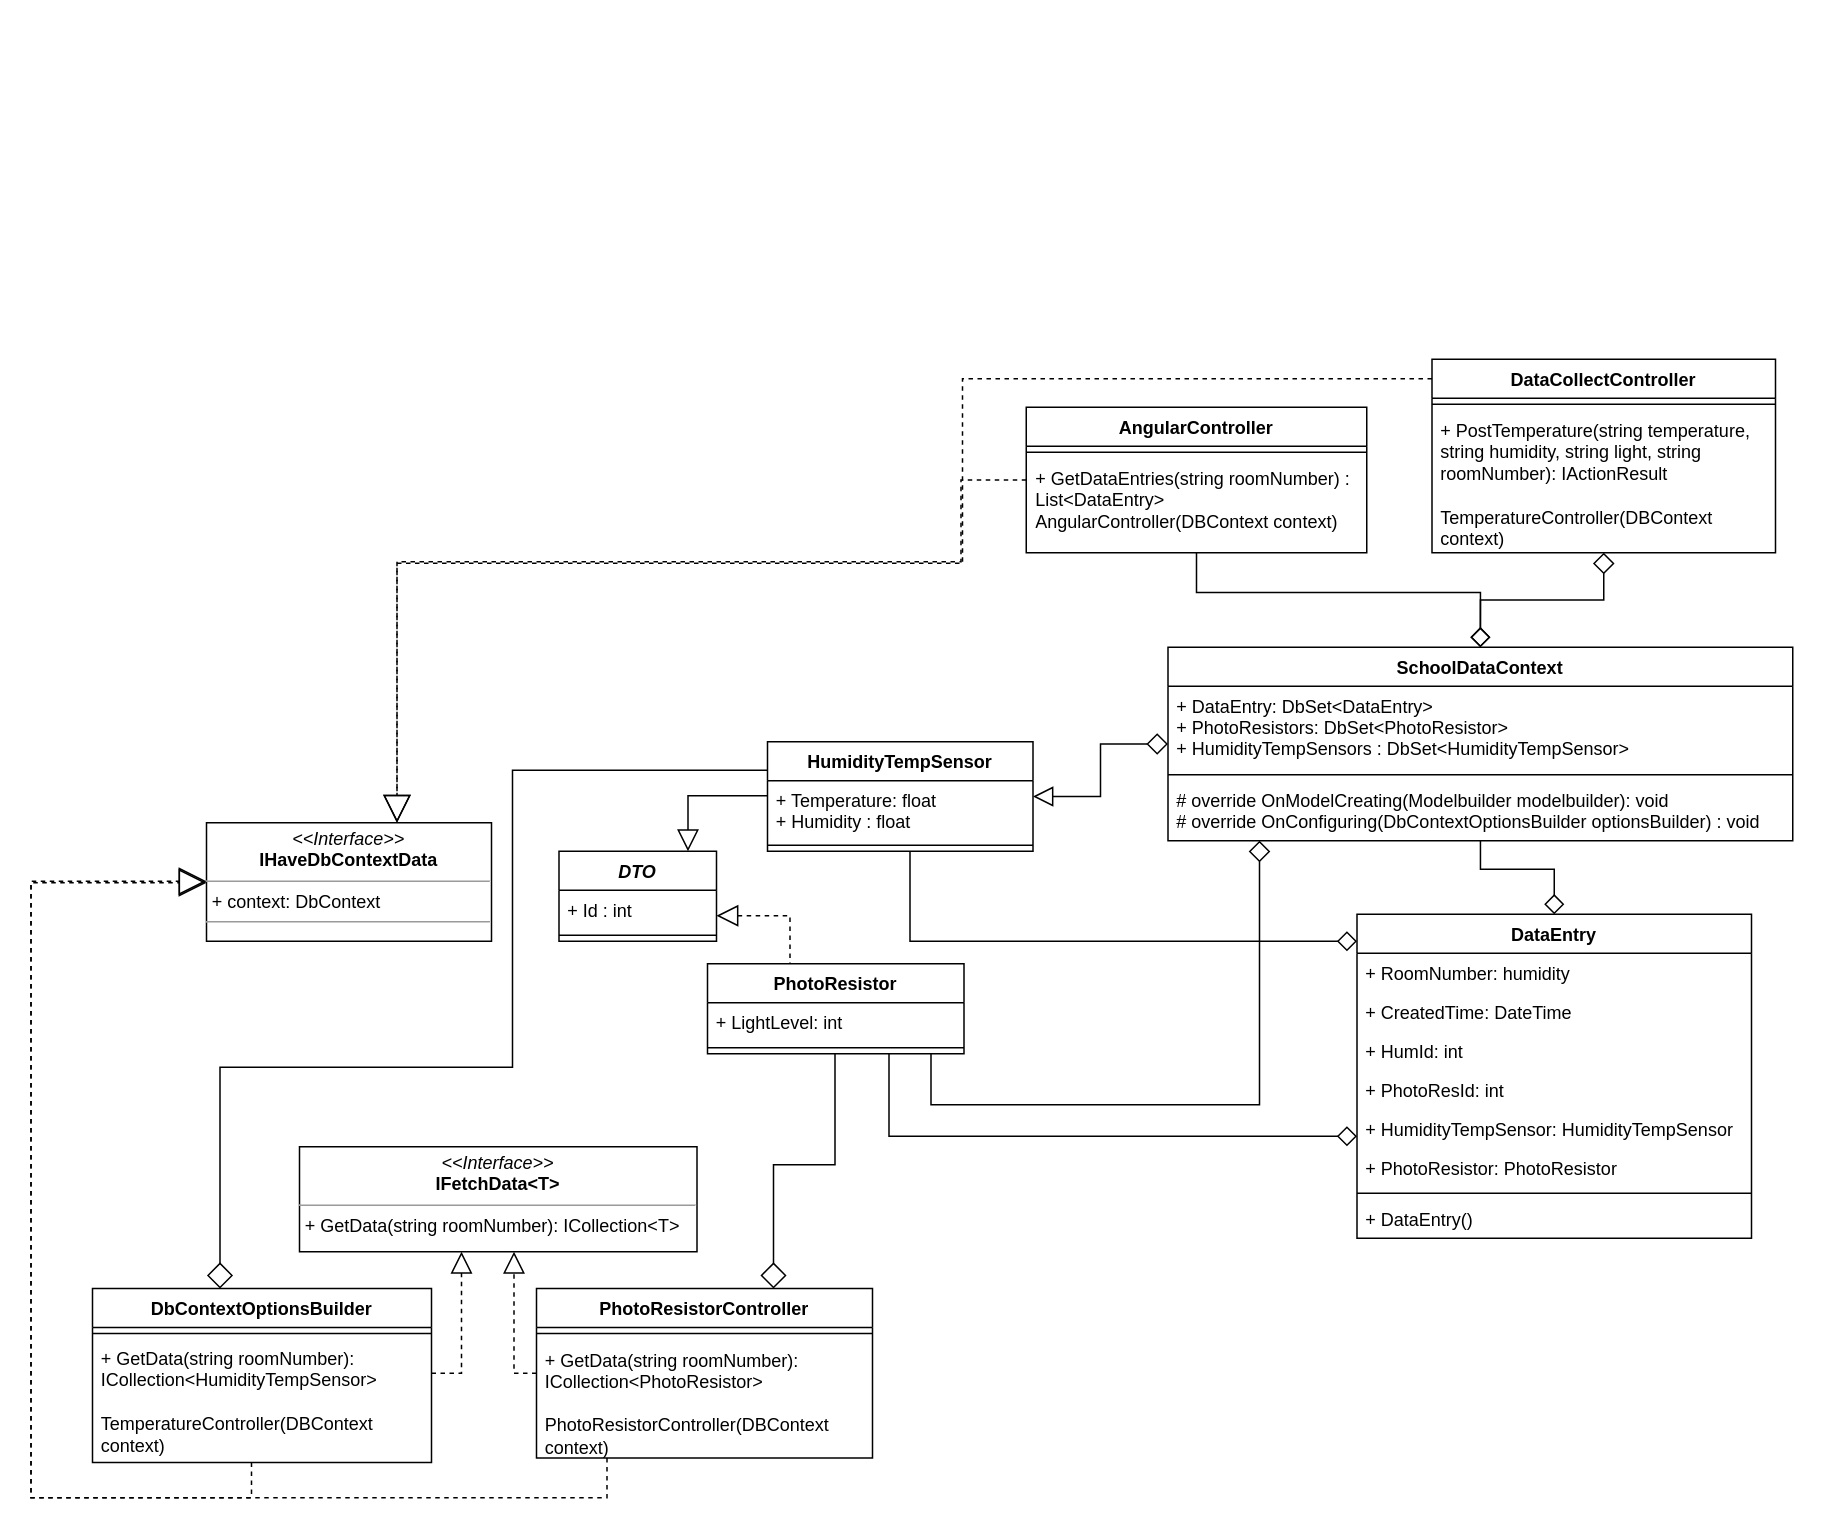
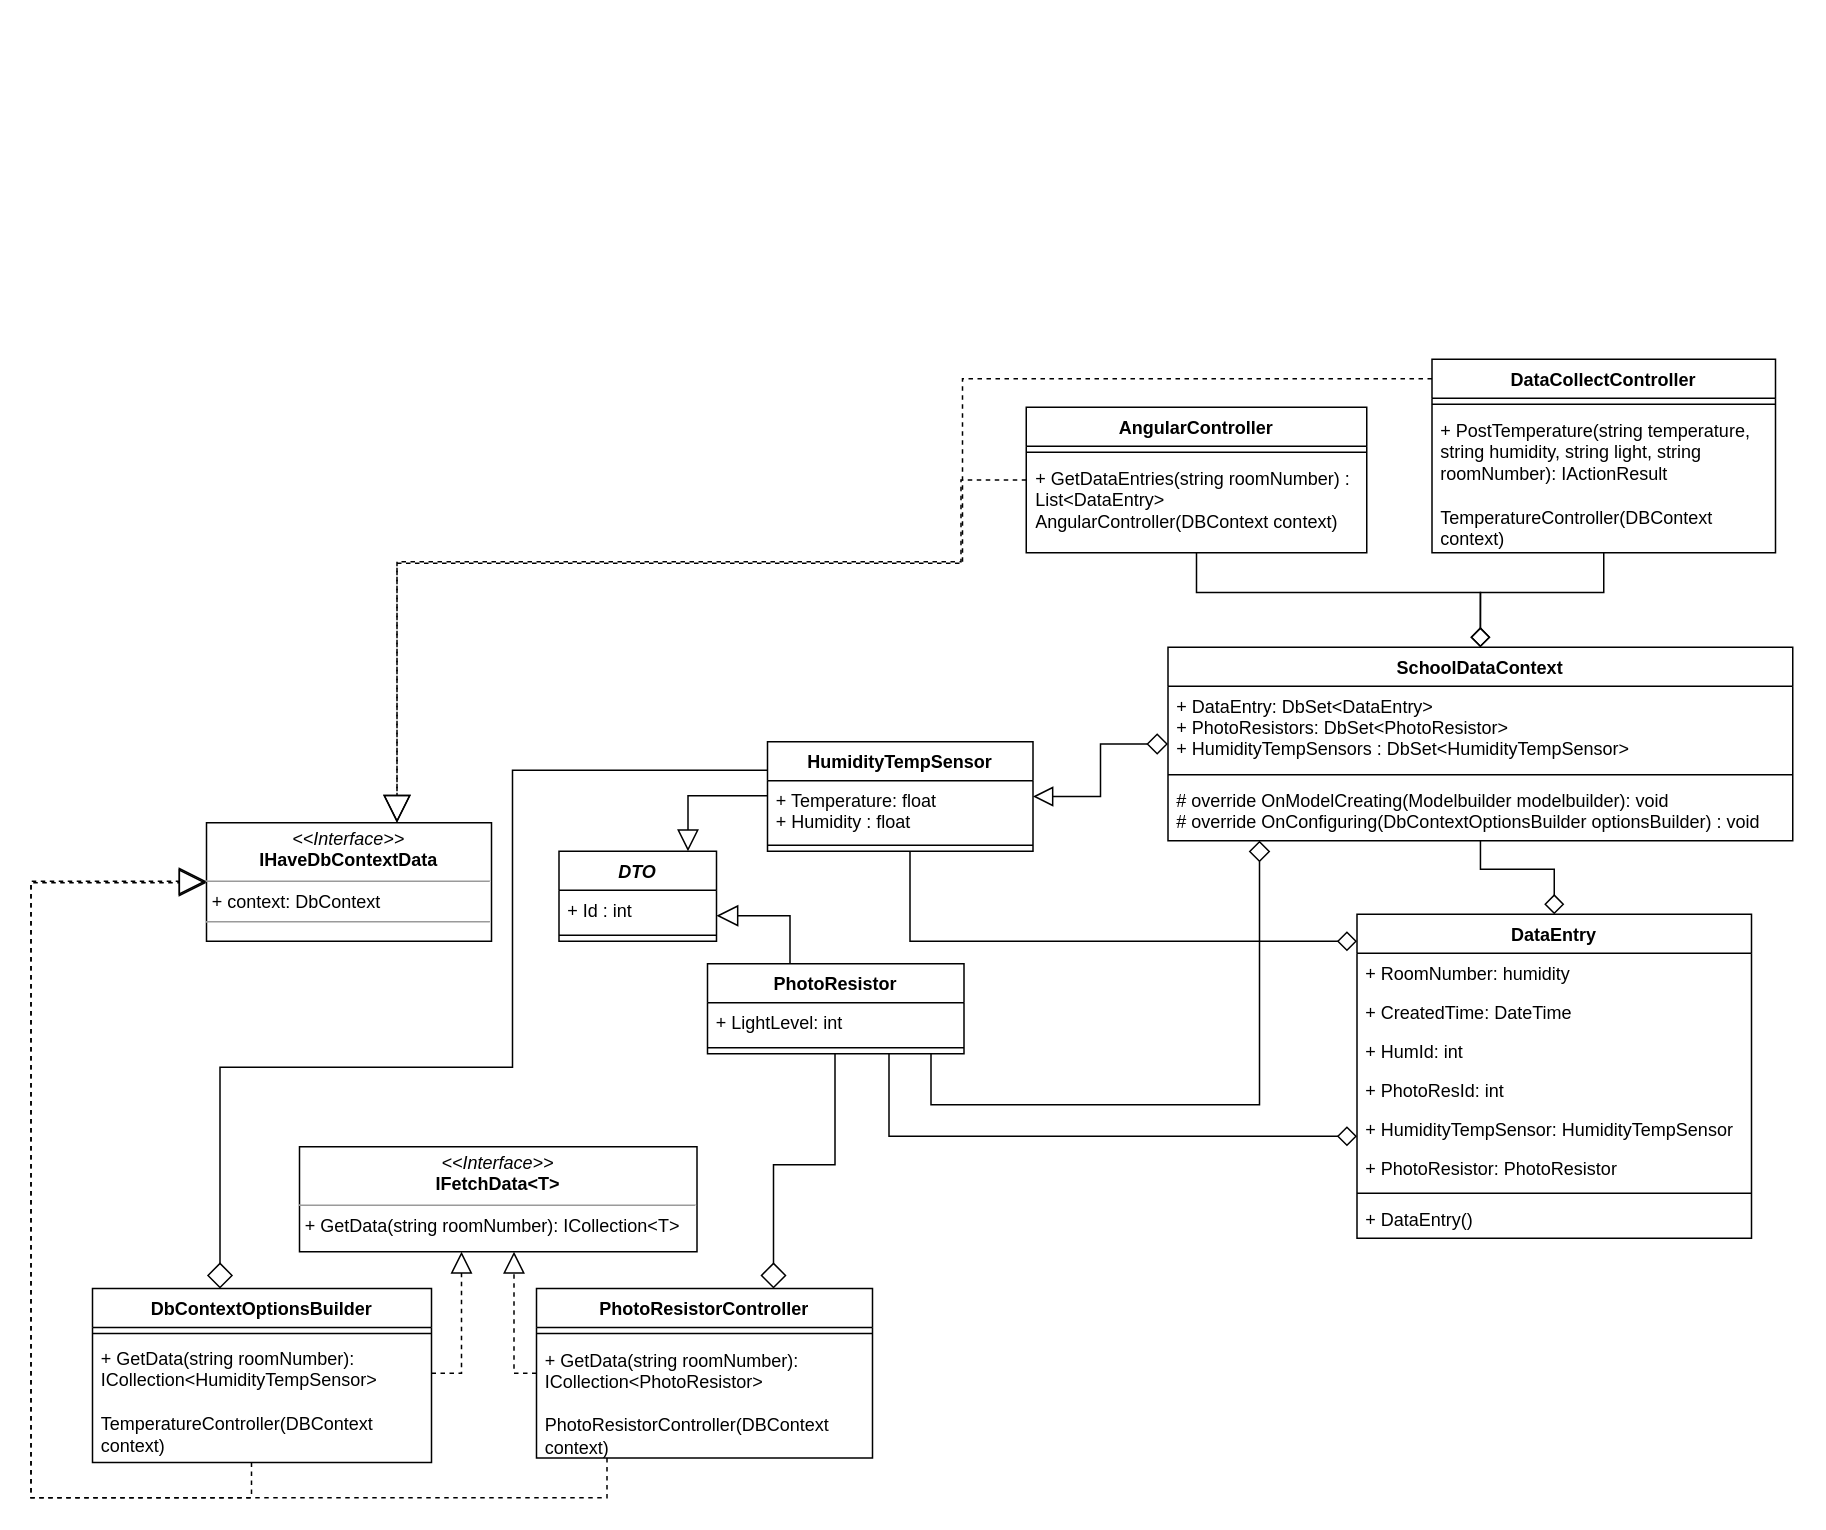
edge "DataCollectController" -- "SchoolDataContext": arrowhead diamond -> none
edge "PhotoResistor" -> "DTO": style dashed -> solid
